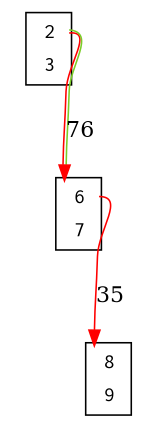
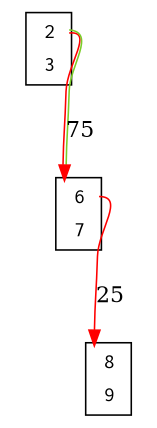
edge "2" -> "6": label "76" -> "75"
edge "6" -> "8": label "35" -> "25"
